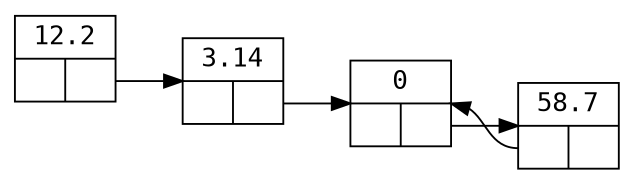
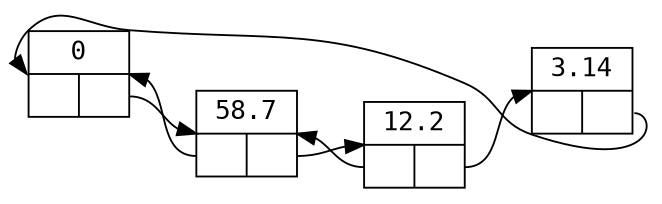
edge "58.7" -> "12.2": added
edge "12.2" -> "58.7": added
